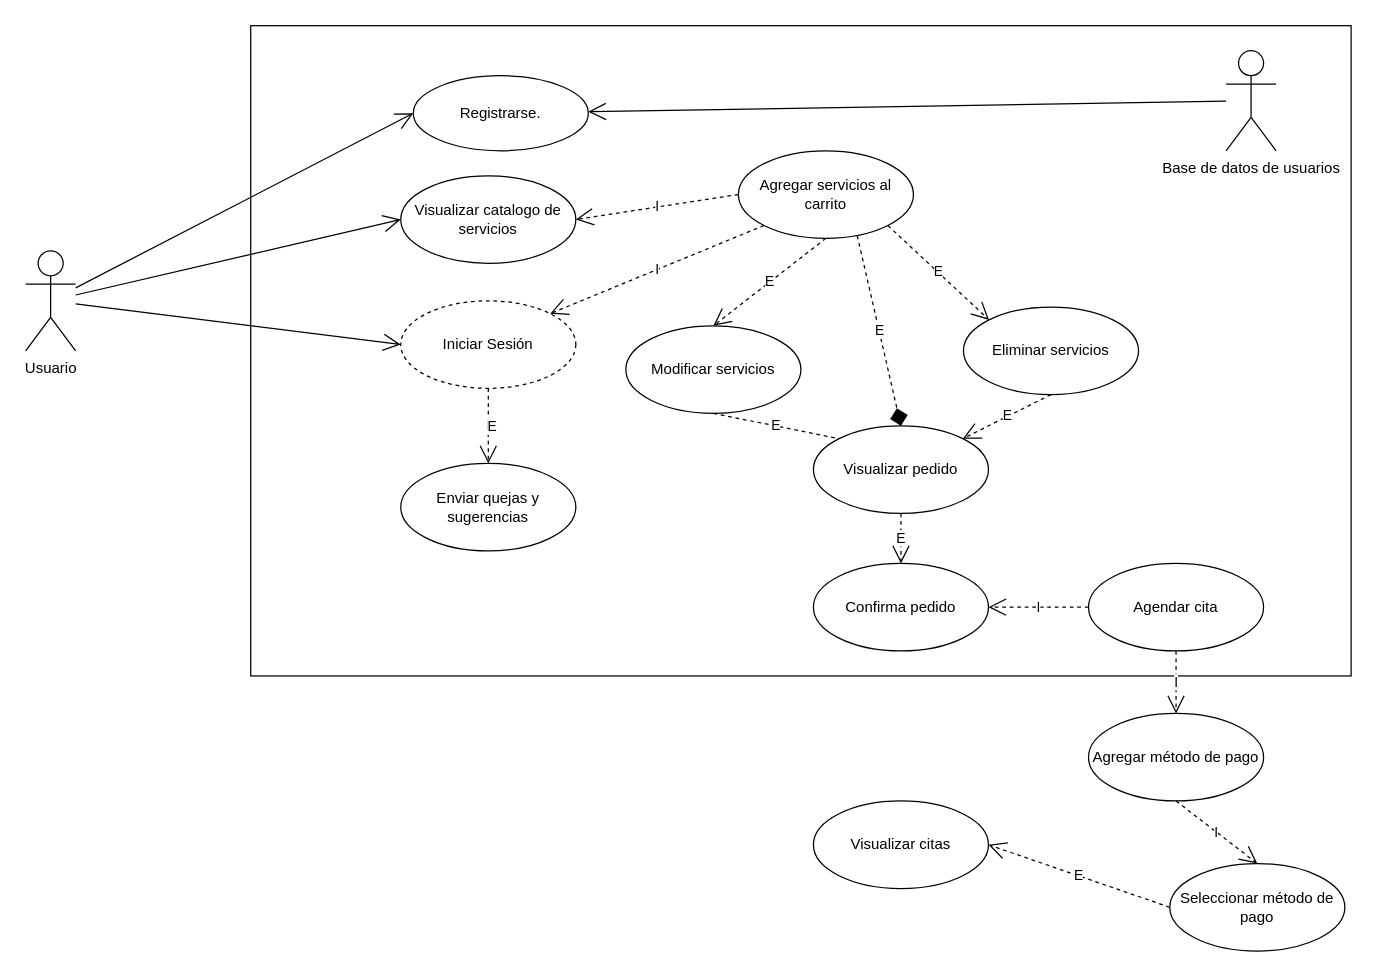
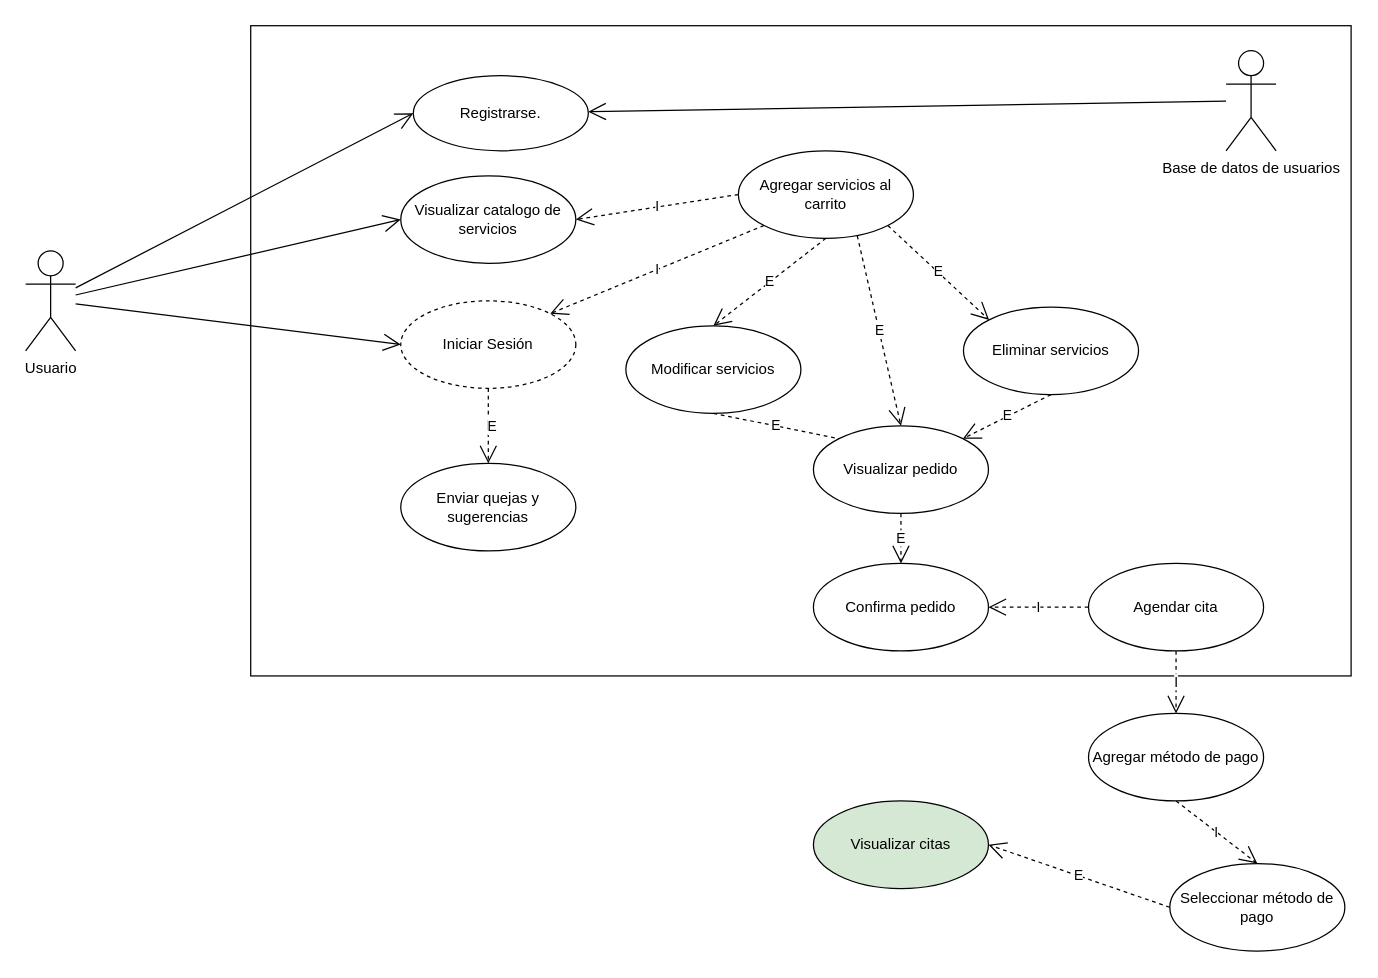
edge "Agregar servicios al carrito" -> "Visualizar pedido": arrowhead diamond -> open
node "Visualizar citas": fillcolor #ffffff -> #d5e8d4
